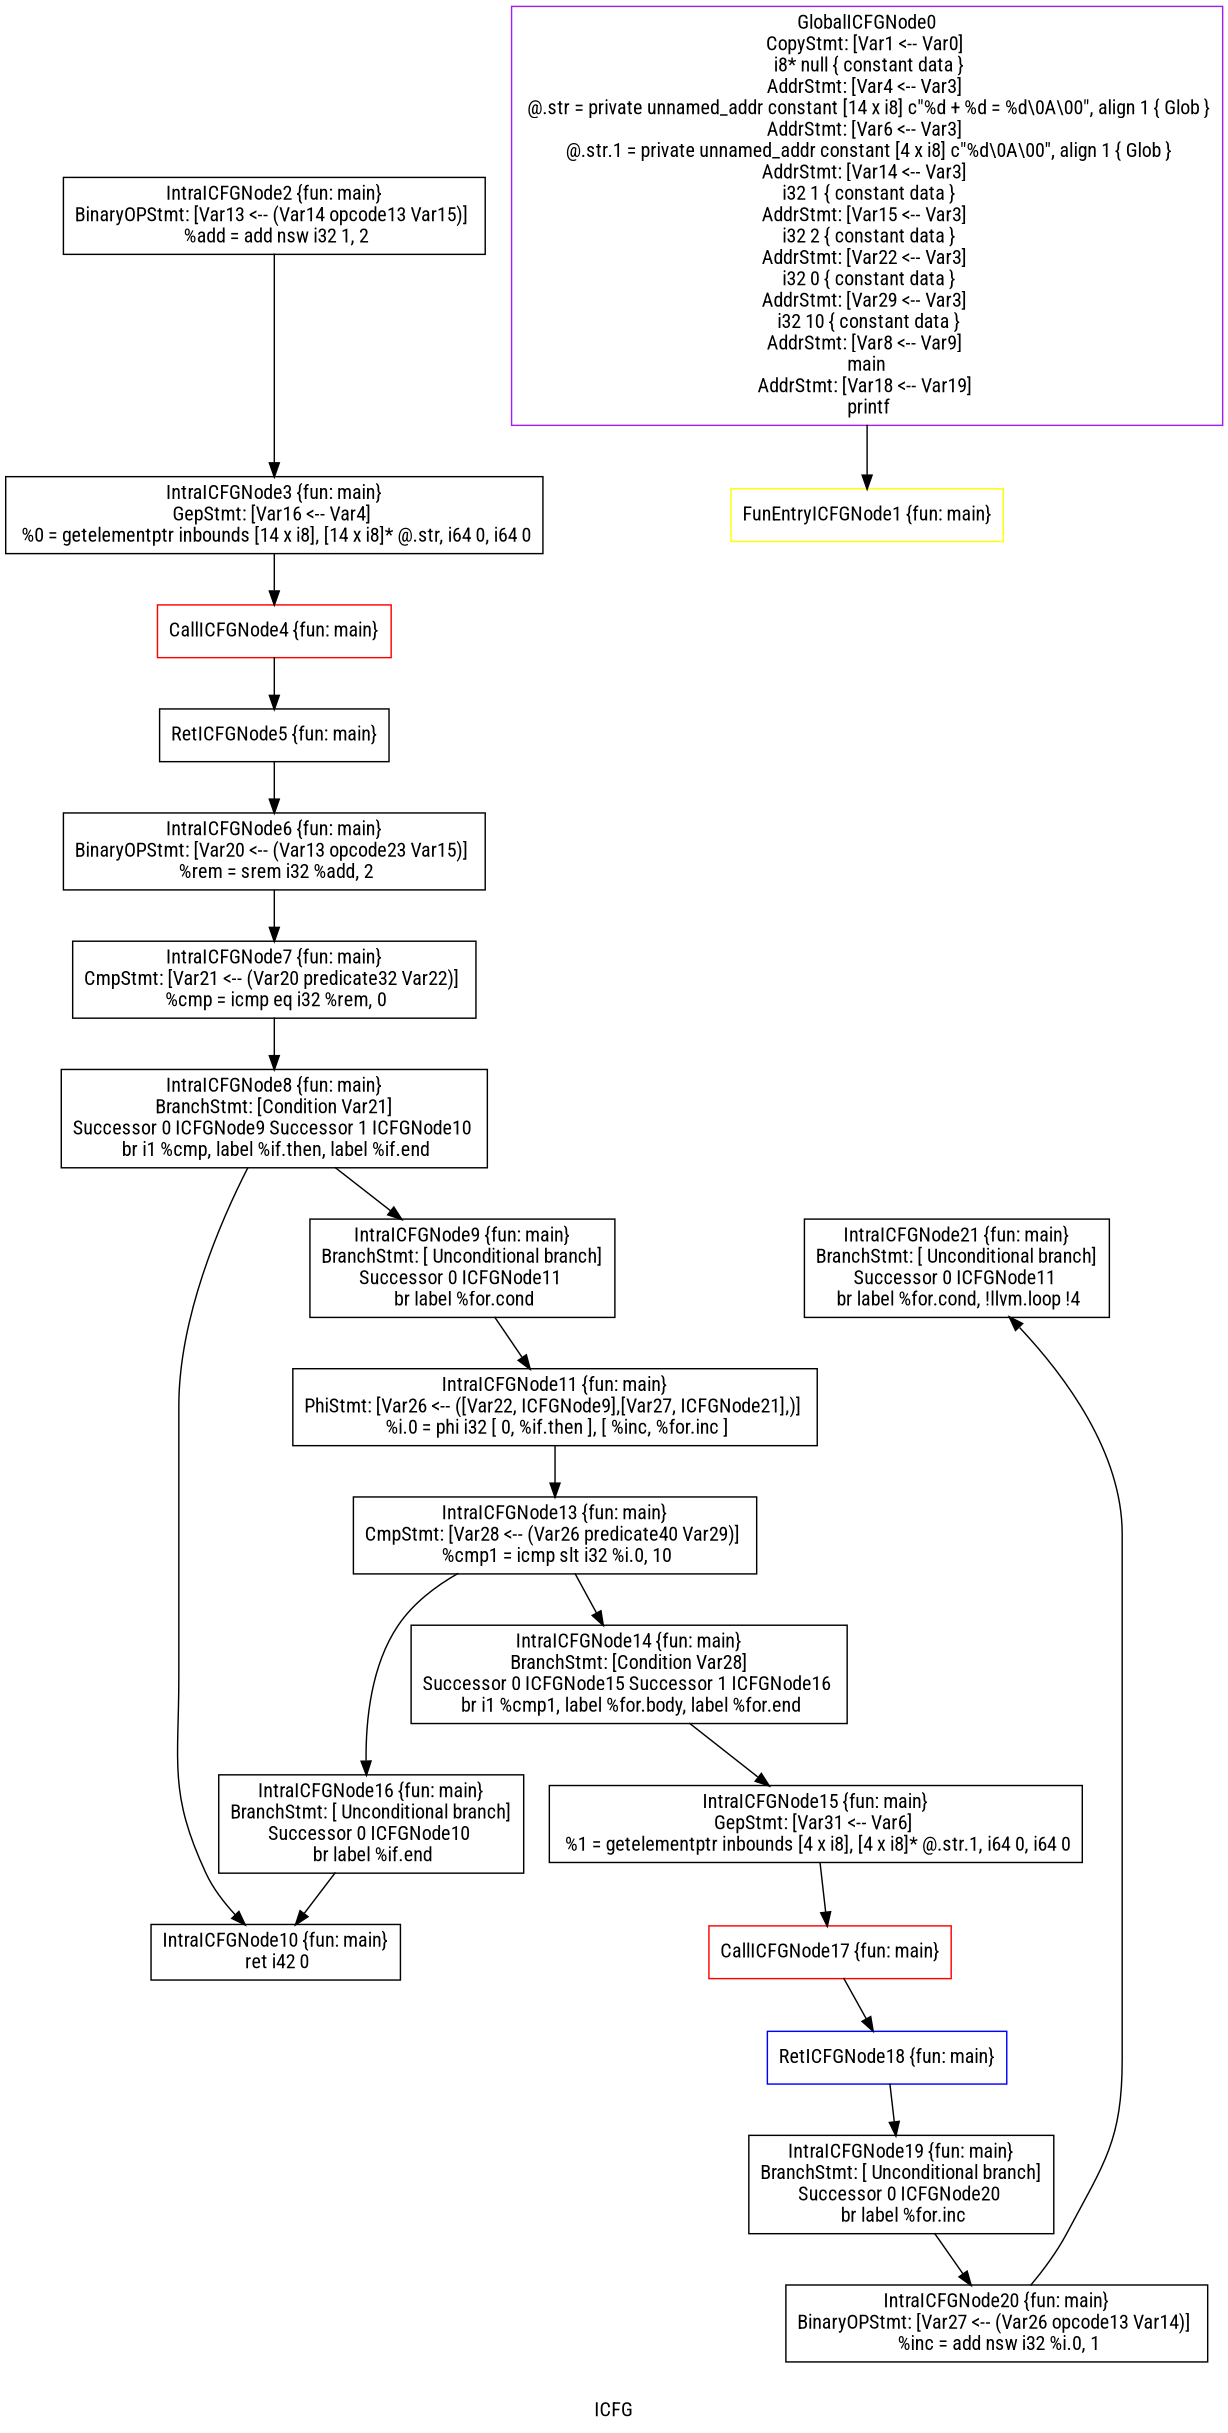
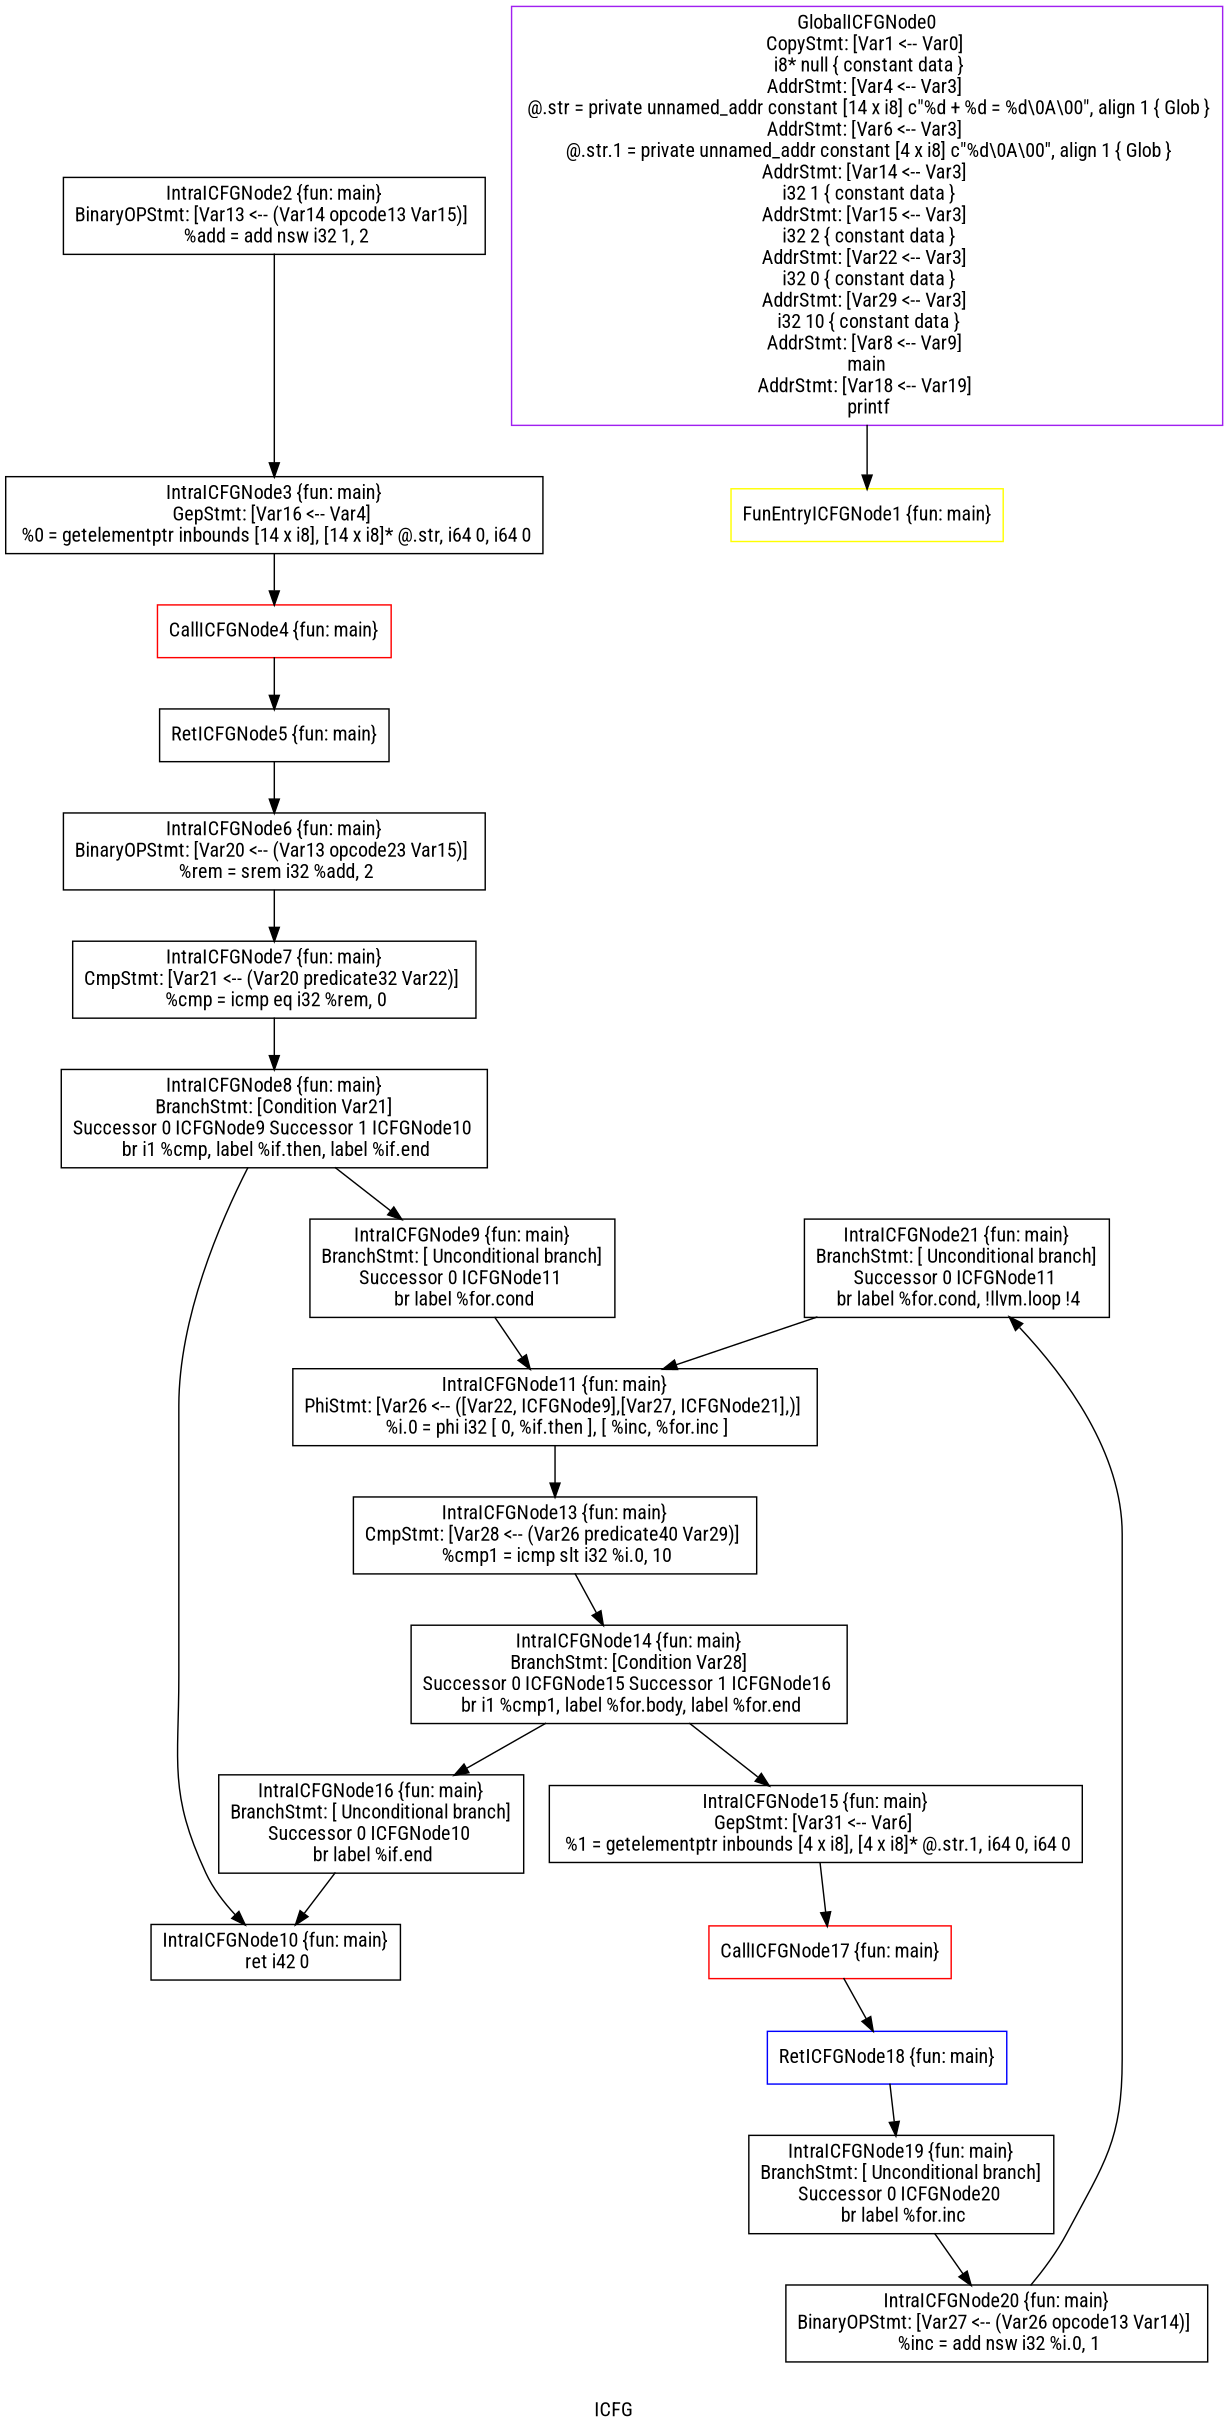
edge "IntraICFGNode21 {fun: main}" -> "IntraICFGNode11 {fun: main}": added
edge "IntraICFGNode13 {fun: main}" -> "IntraICFGNode16 {fun: main}": now "IntraICFGNode14 {fun: main}" -> "IntraICFGNode16 {fun: main}"
